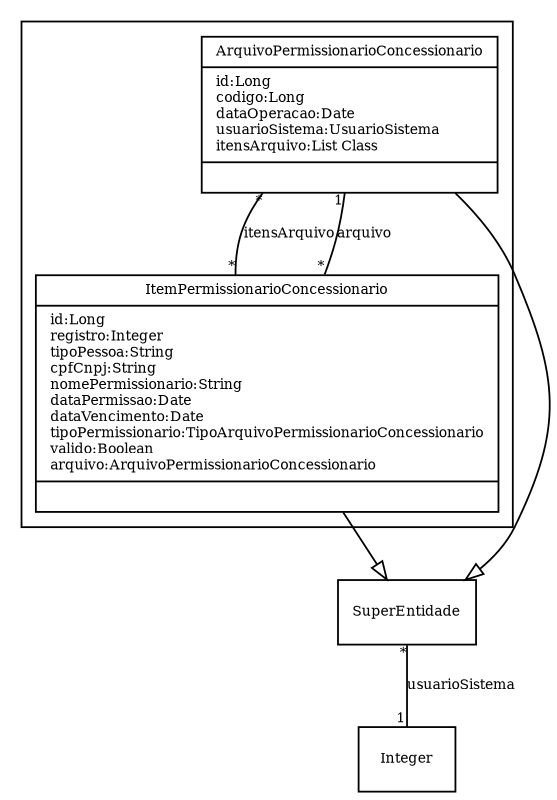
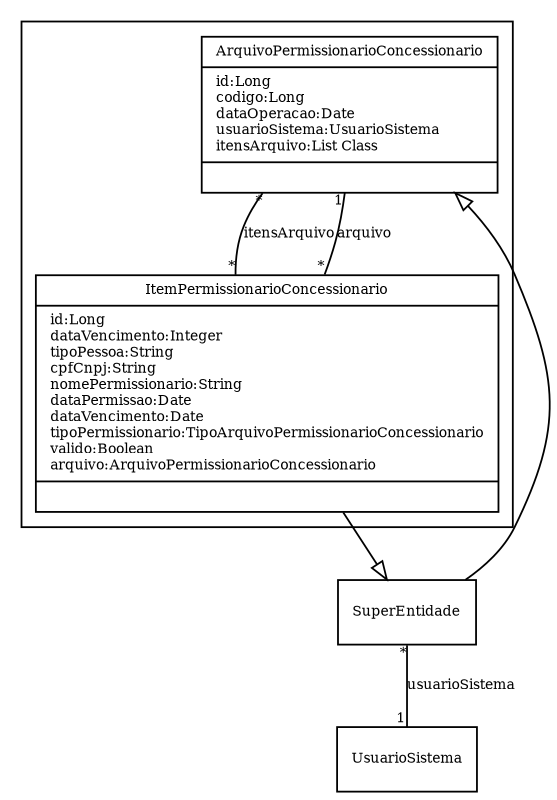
node "ItemPermissionarioConcessionario": text "registro:Integer" -> "dataVencimento:Integer"
edge "ArquivoPermissionarioConcessionario" -> "SuperEntidade": reversed
node "Integer": label "Integer" -> "UsuarioSistema"
